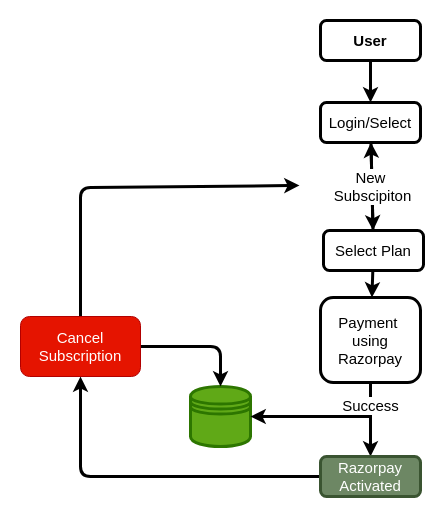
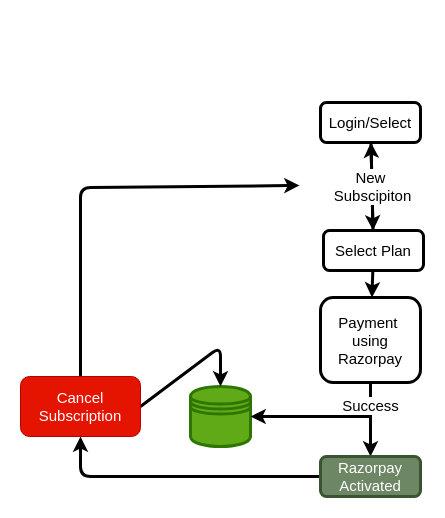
node "User": removed
edge "User" -> "Login/Select": removed
node "Cancel Subscription": moved (81, 347) -> (81, 407)
